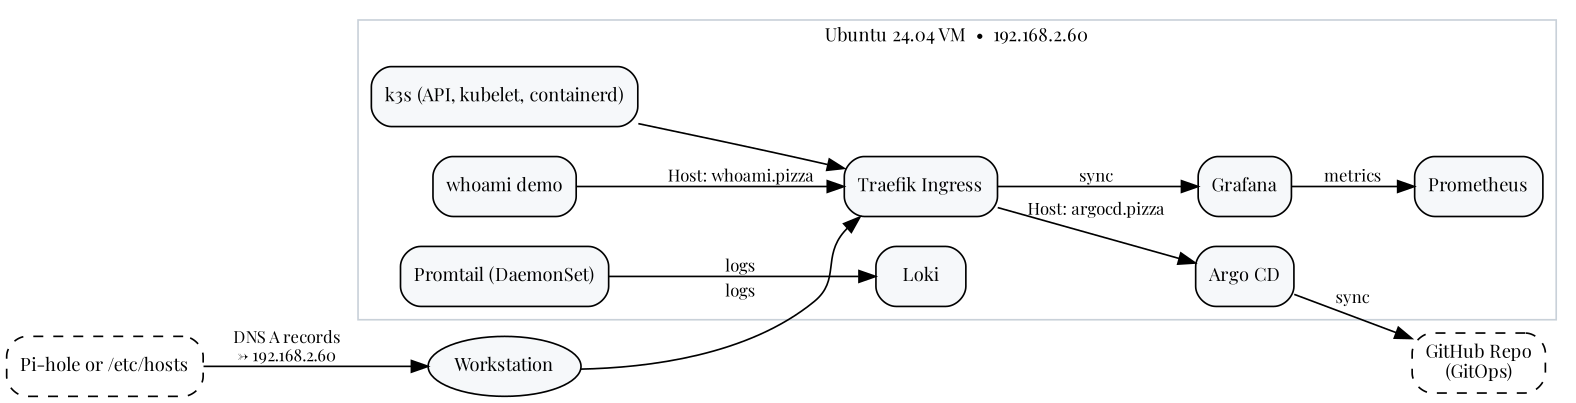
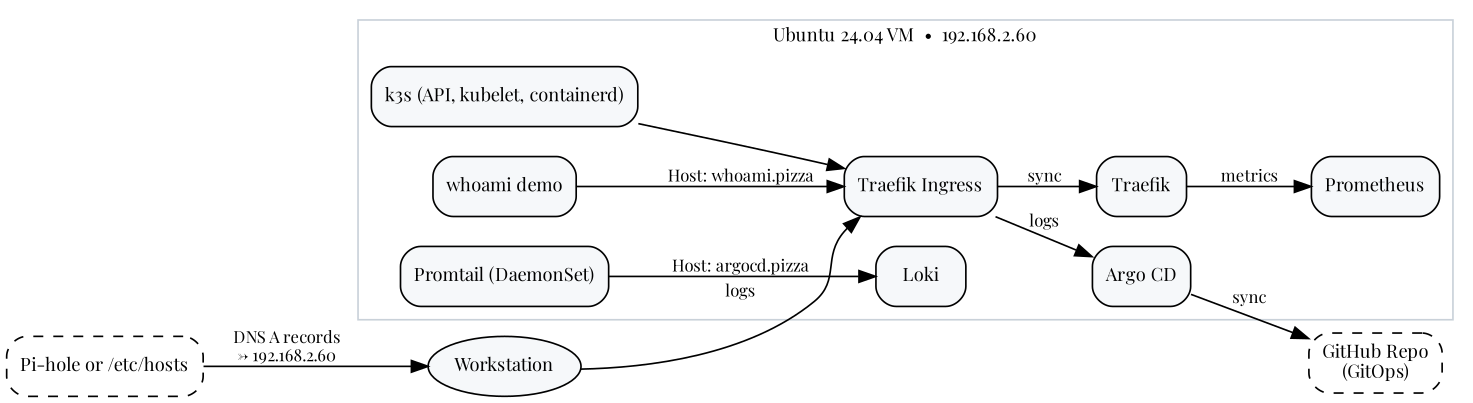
node "Grafana": label "Grafana" -> "Traefik"
edge "Traefik Ingress" -> "Argo CD": label "Host: argocd.pizza" -> "logs"
edge "Promtail (DaemonSet)" -> "Loki": label "logs" -> "Host: argocd.pizza"
